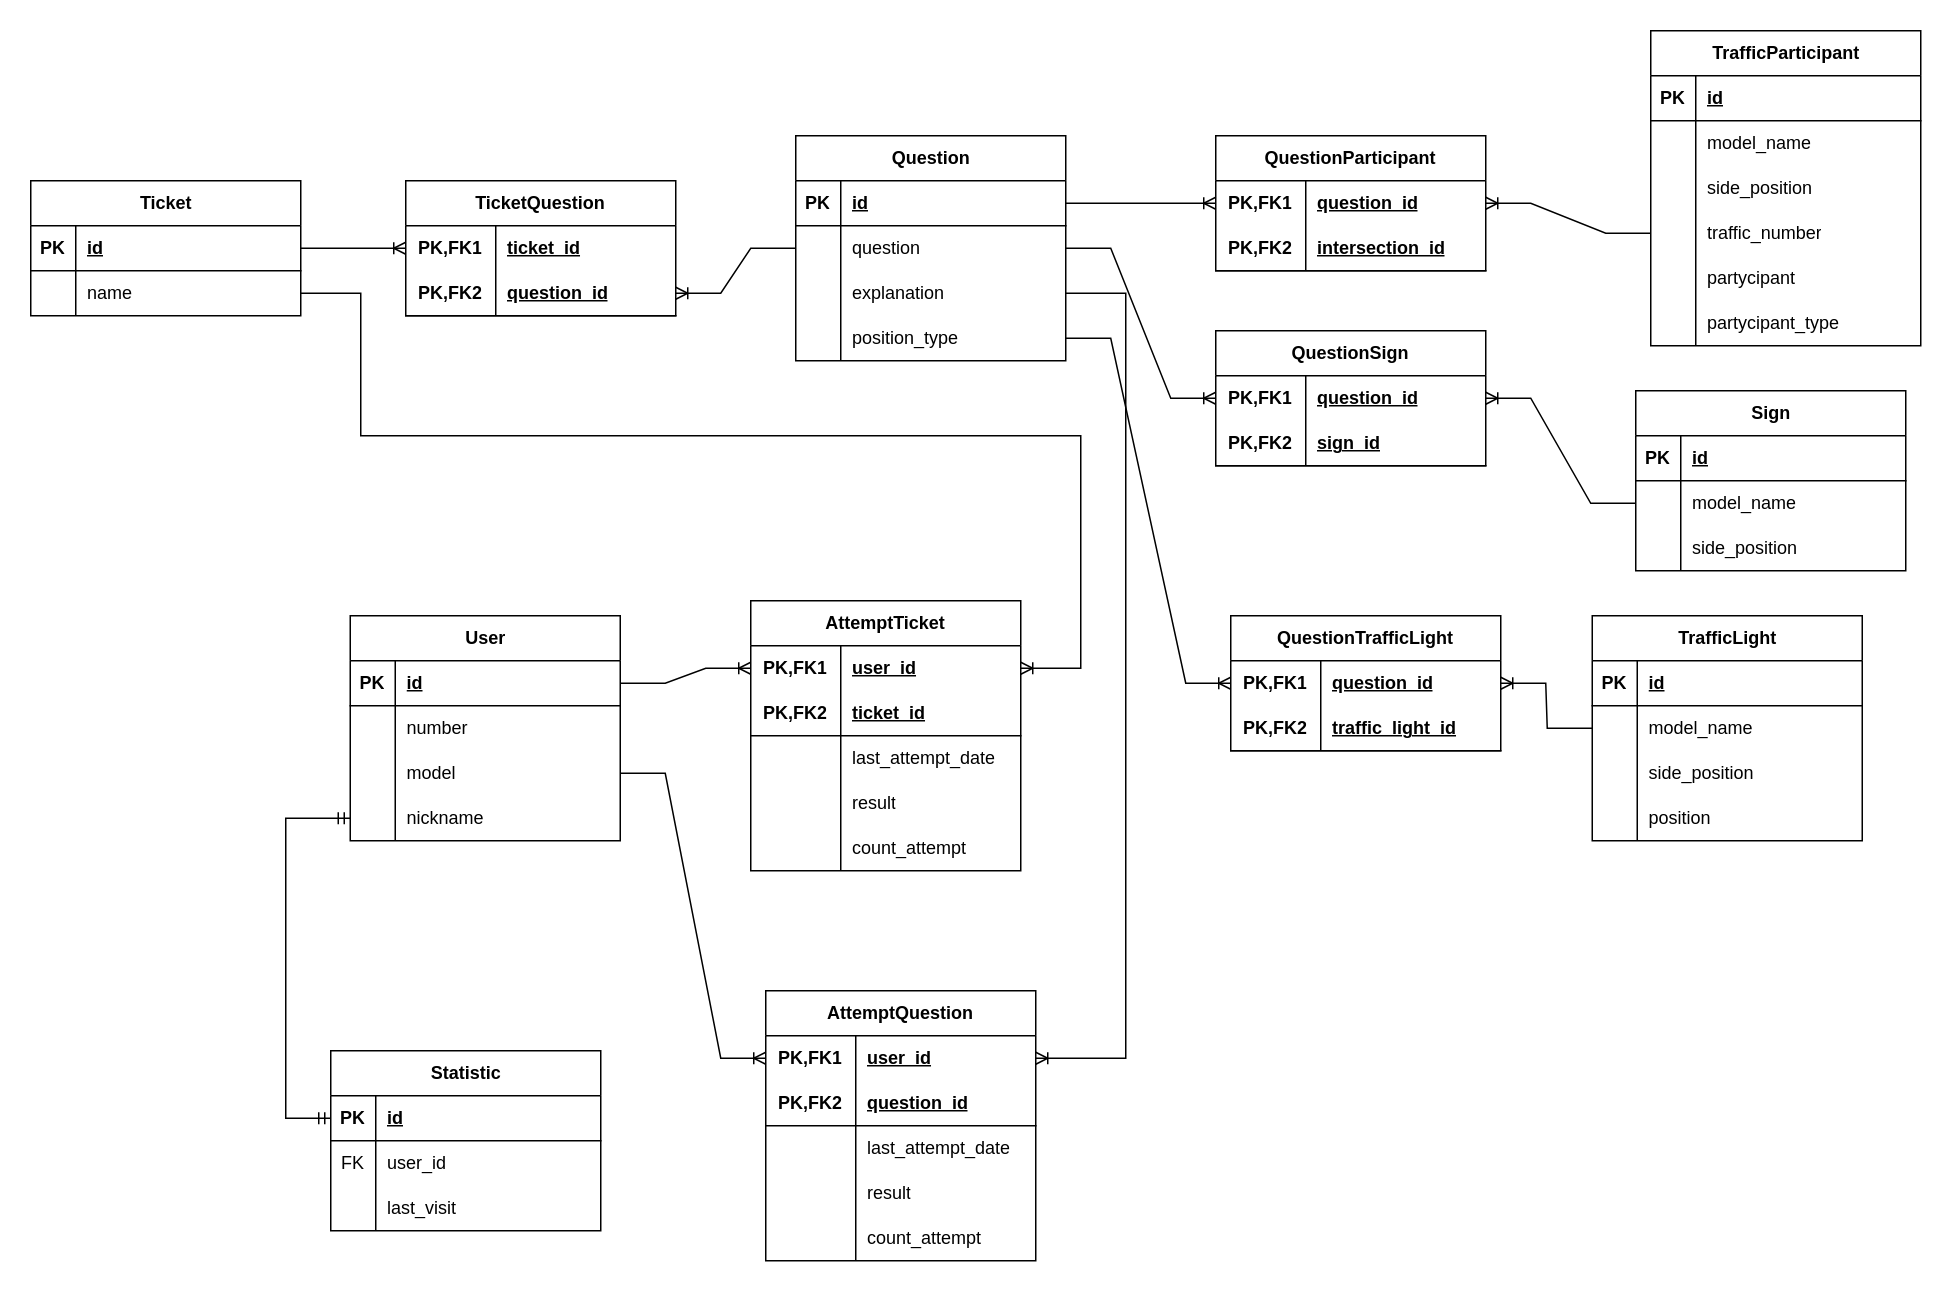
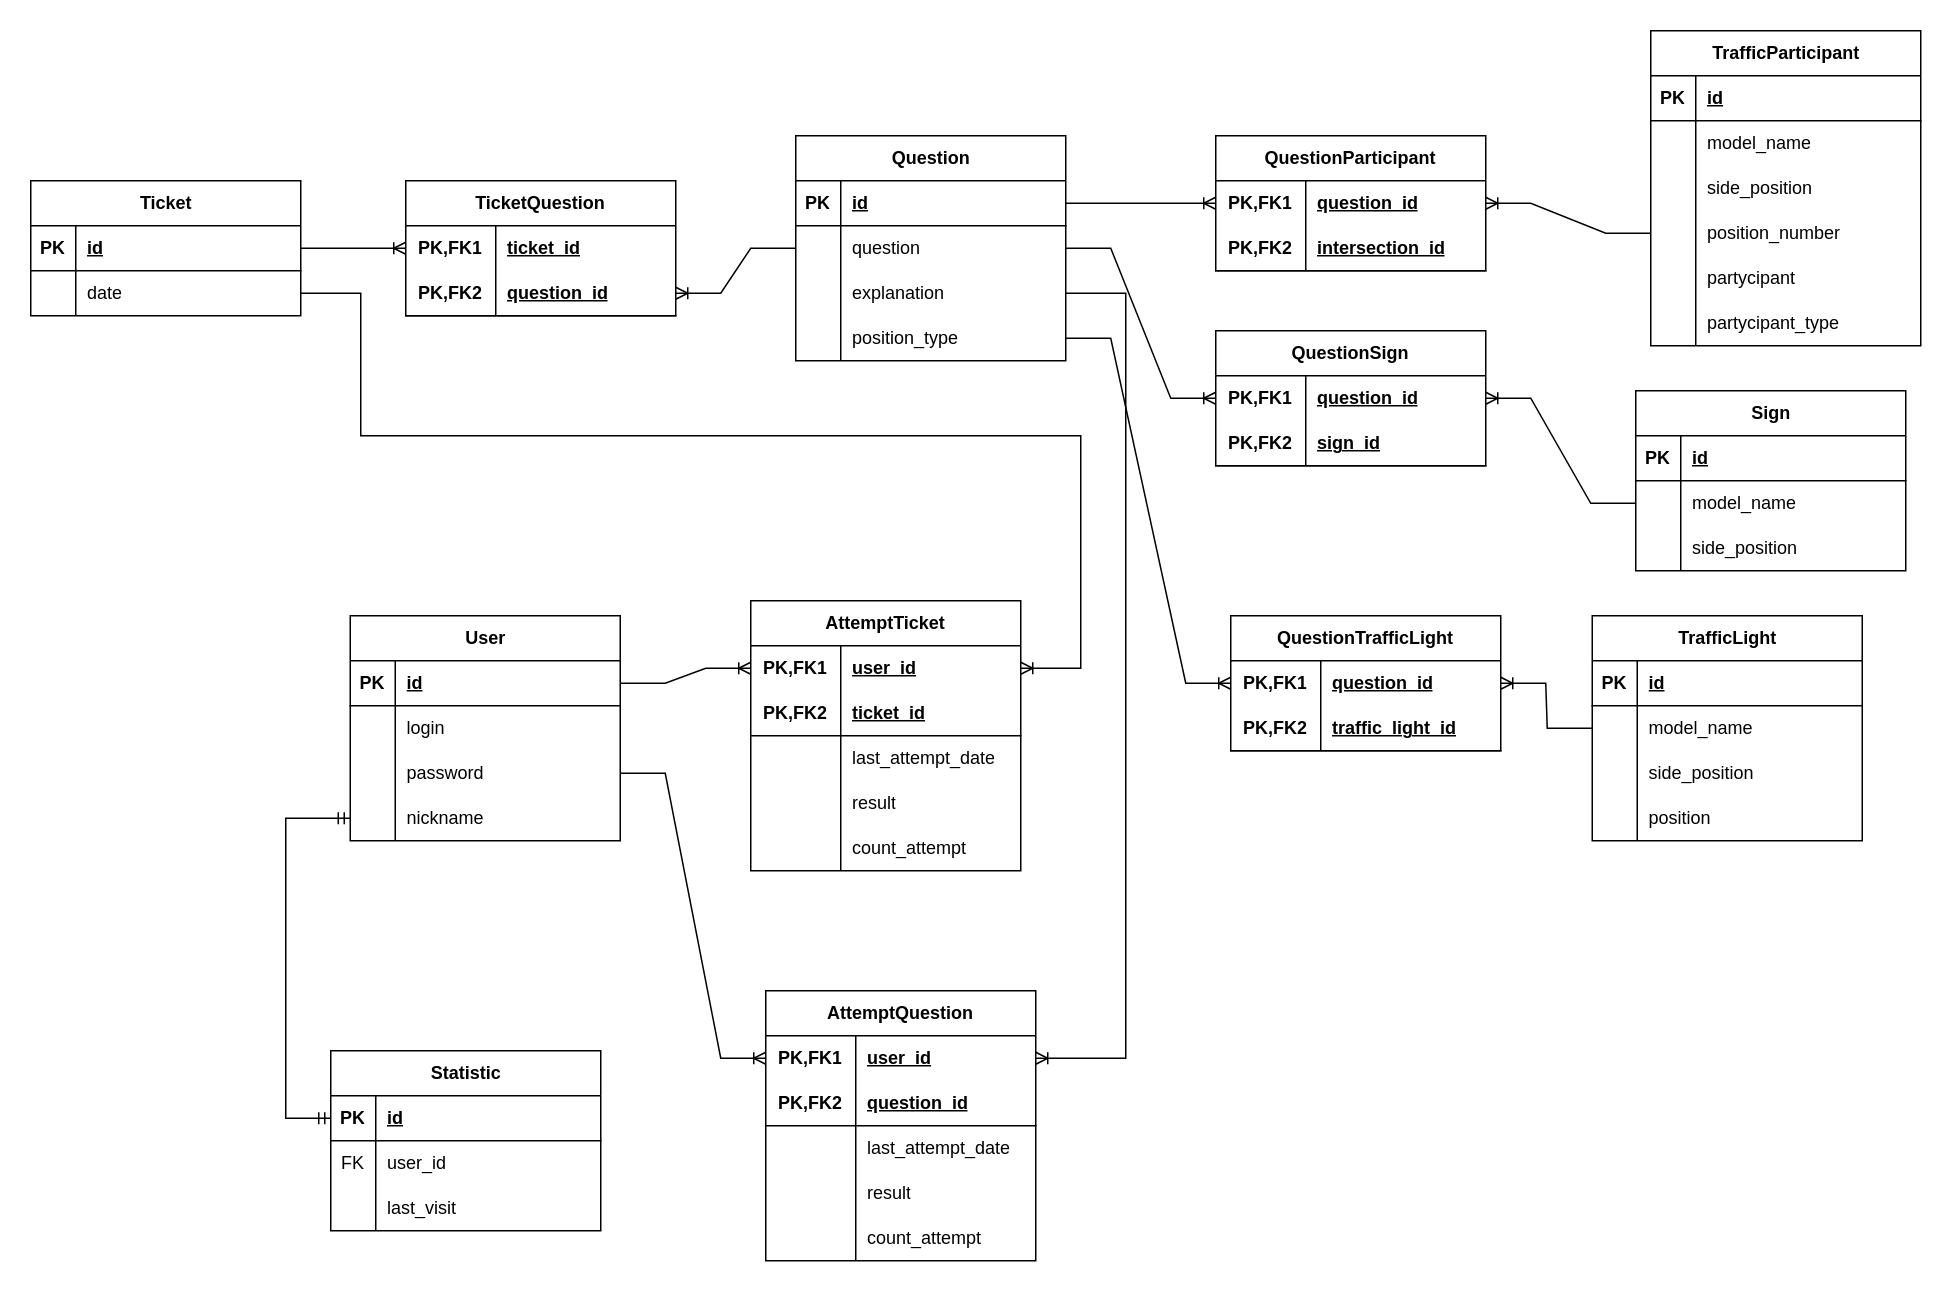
node "traffic_number": label "traffic_number" -> "position_number"
node "name": label "name" -> "date"
node "number": label "number" -> "login"
node "model": label "model" -> "password"
